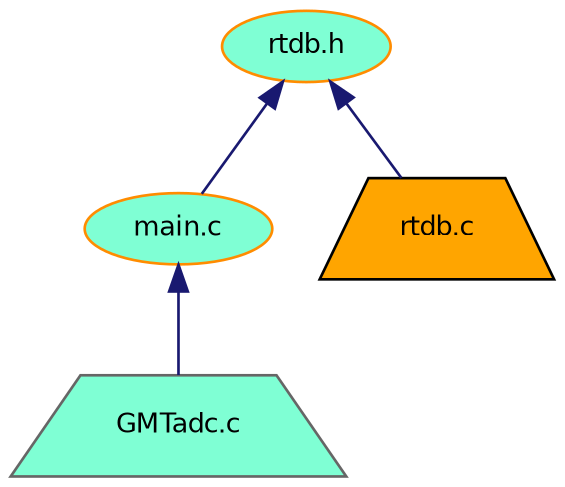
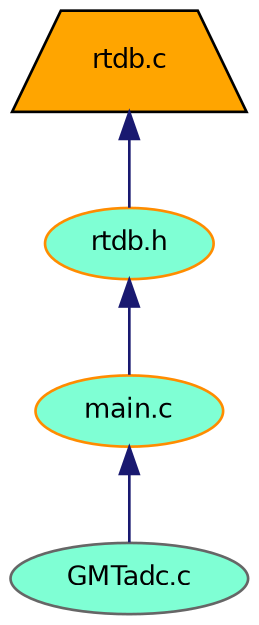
edge "rtdb.c" -> "rtdb.h": reversed
node "GMTadc.c": shape trapezium -> ellipse
